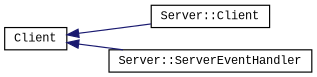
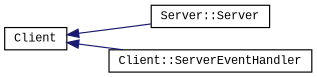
node "Server::Client": label "Server::Client" -> "Server::Server"
node "Server::ServerEventHandler": label "Server::ServerEventHandler" -> "Client::ServerEventHandler"
